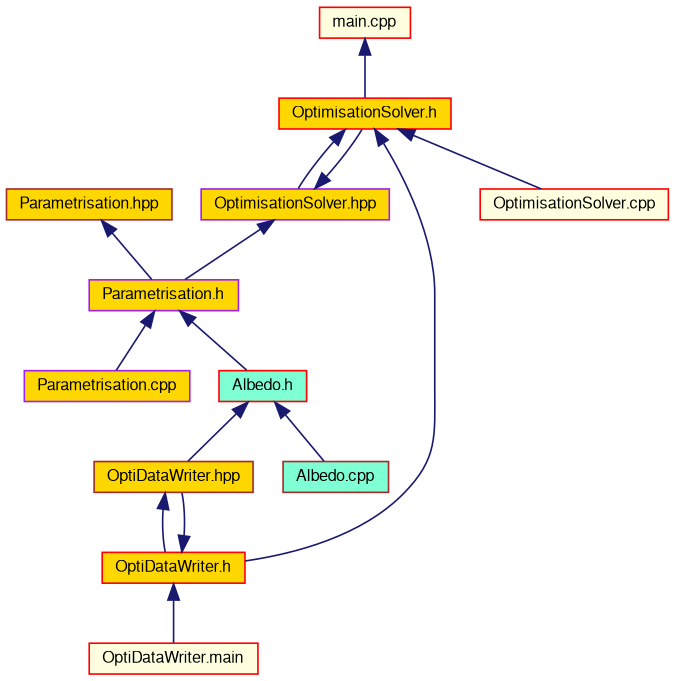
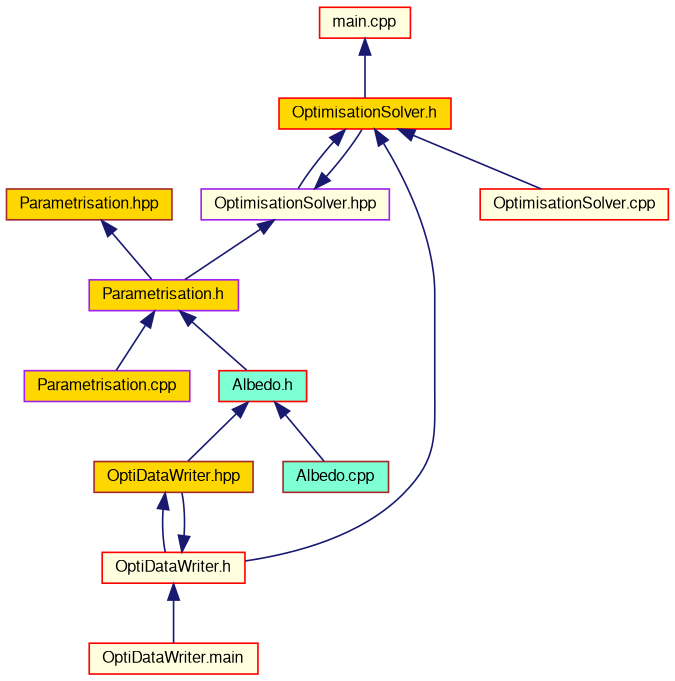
node "OptimisationSolver.hpp": fillcolor gold -> lightyellow
node "OptiDataWriter.h": fillcolor gold -> lightyellow
